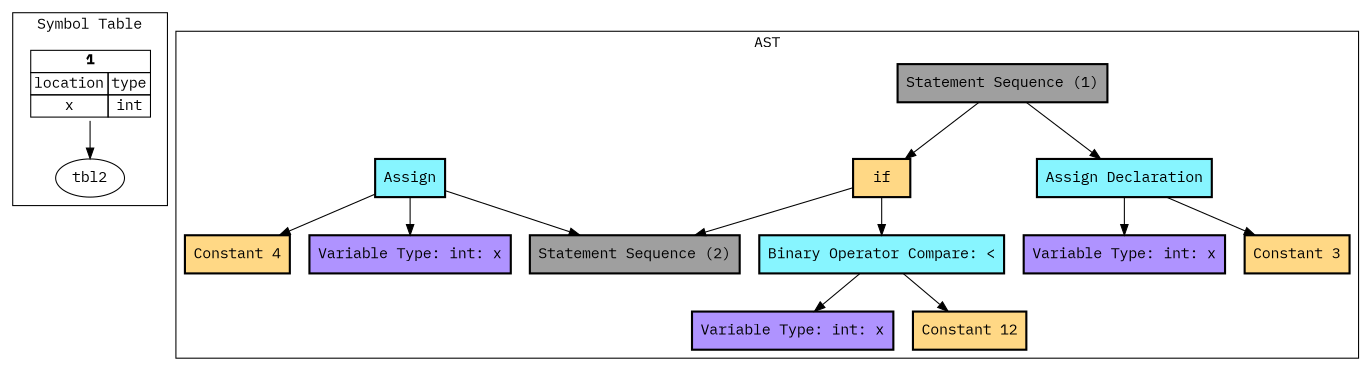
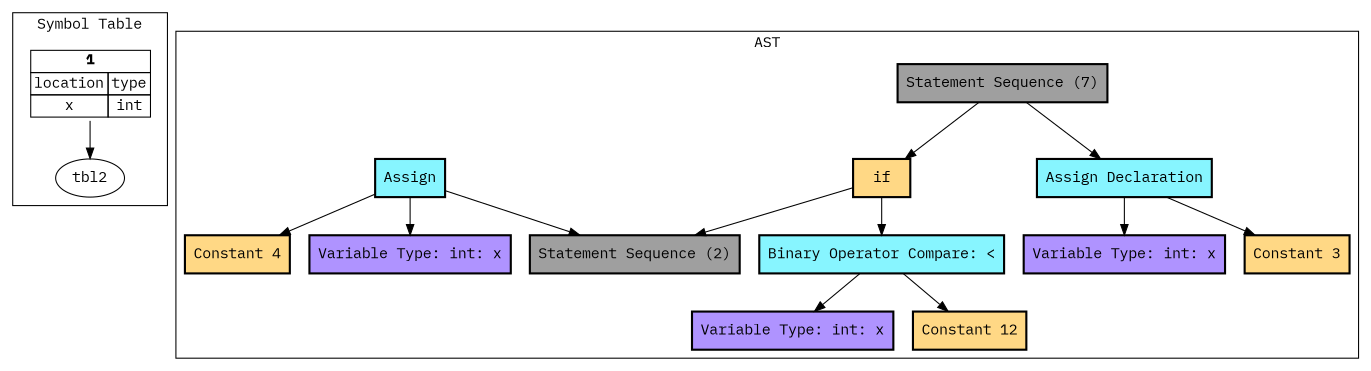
node "Statement Sequence (1)": label "Statement Sequence (1)" -> "Statement Sequence (7)"
